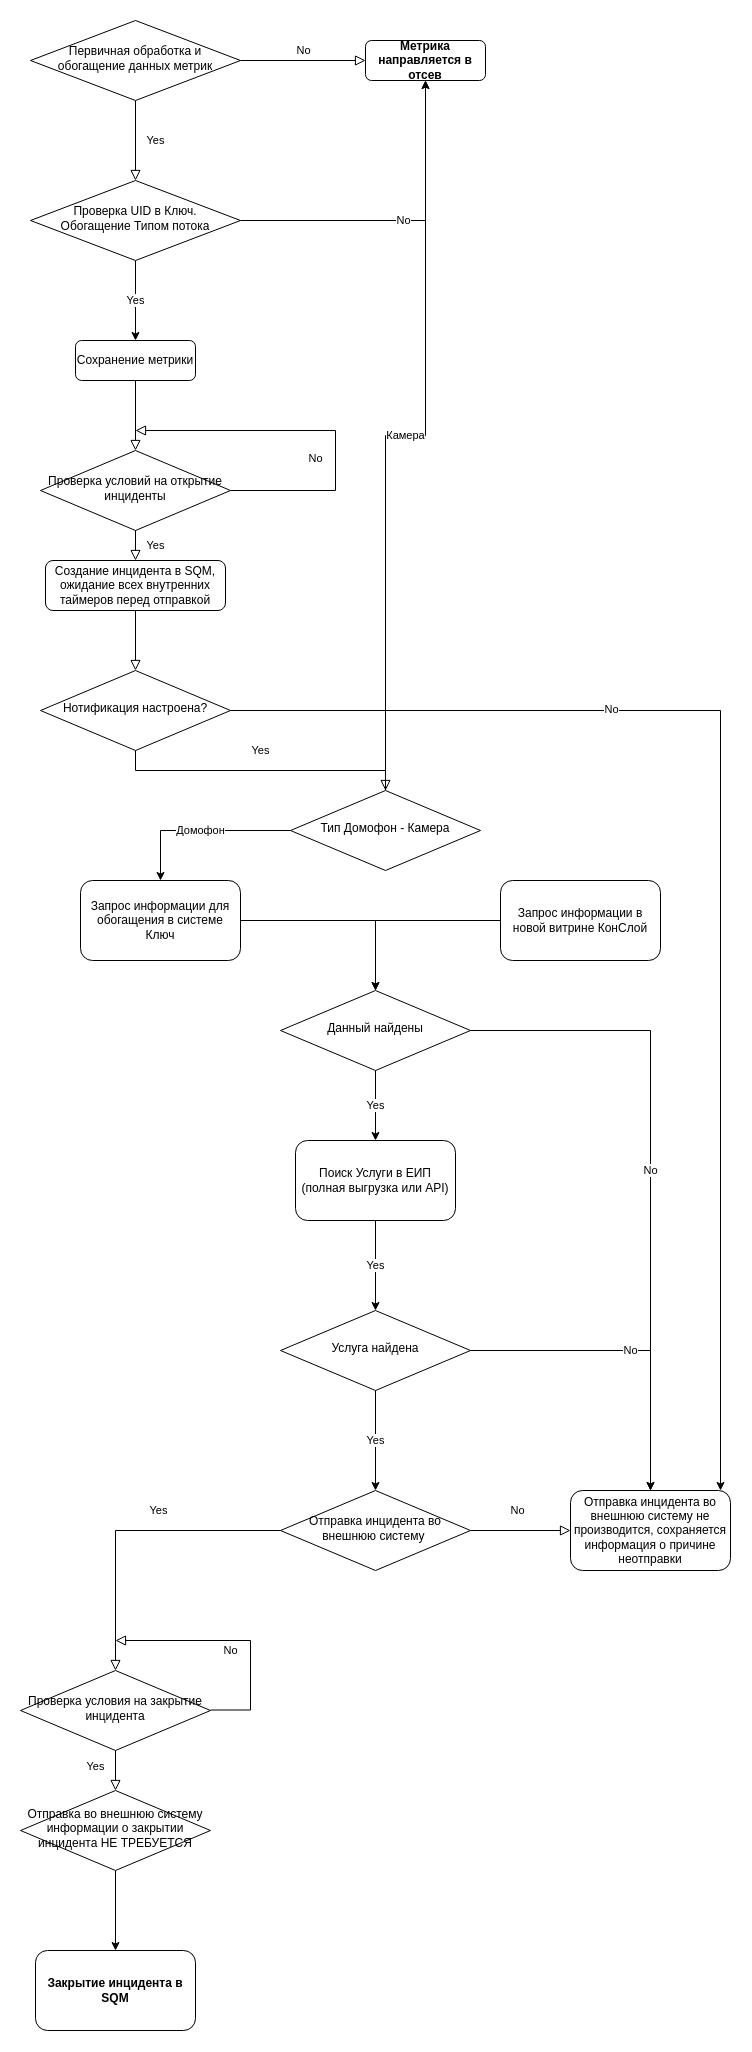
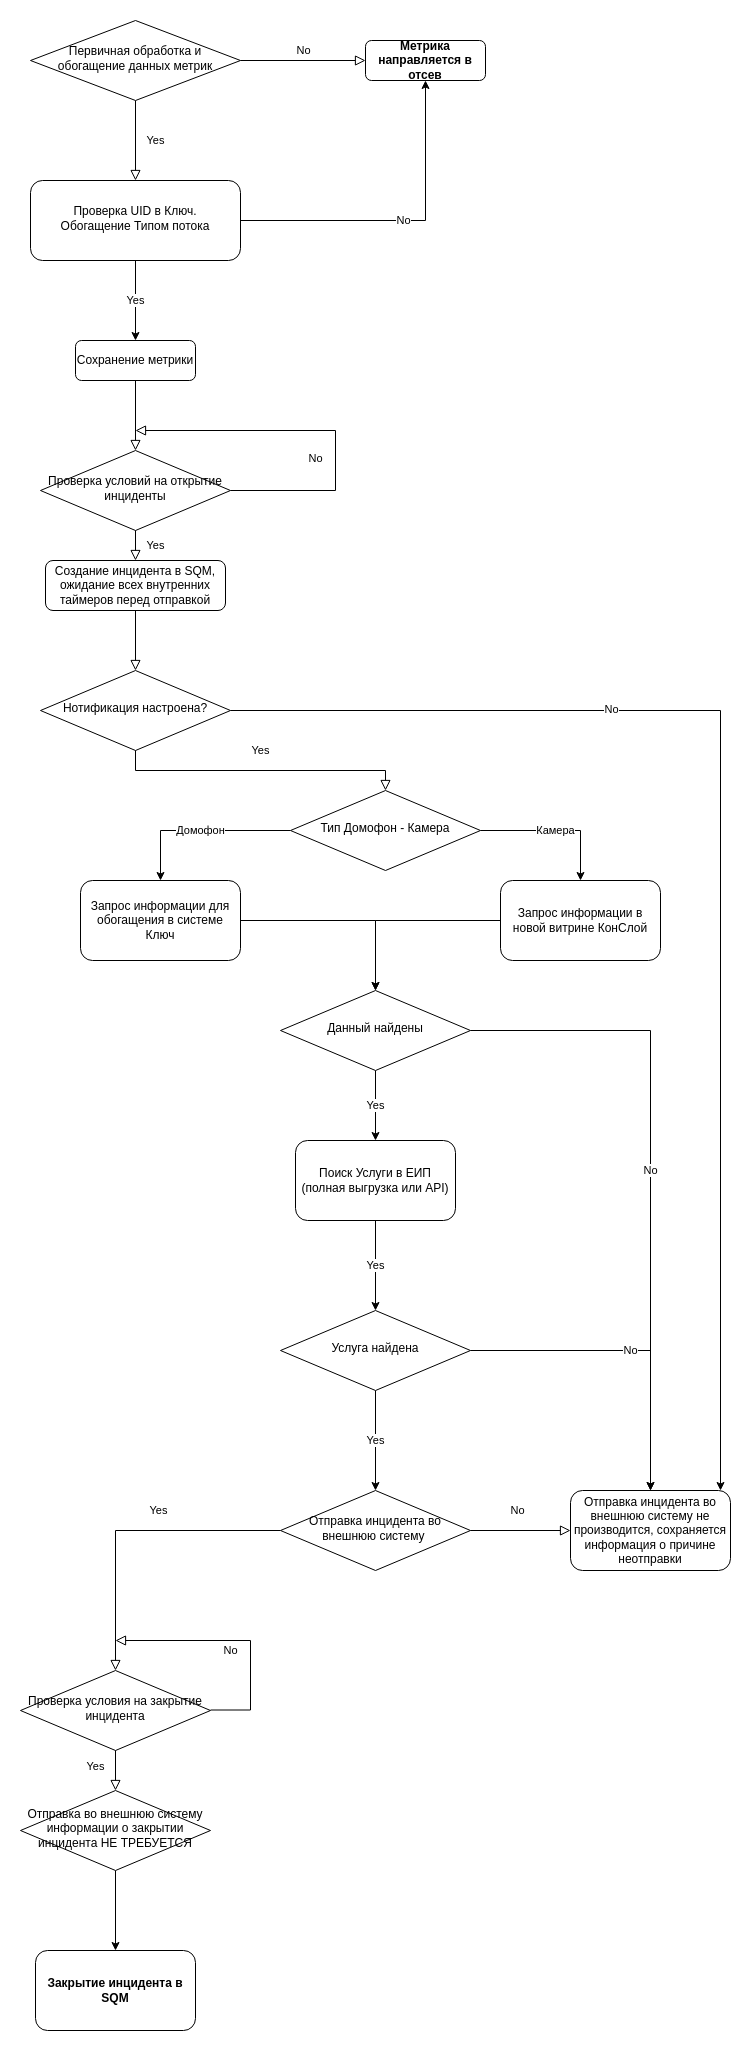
node "Проверка UID в Ключ. Обогащение Типом потока": shape diamond -> rounded rectangle
edge "Тип Домофон - Камера" -> "Метрика направляется в отсев": now "Тип Домофон - Камера" -> "Запрос информации в новой витрине КонСлой"
